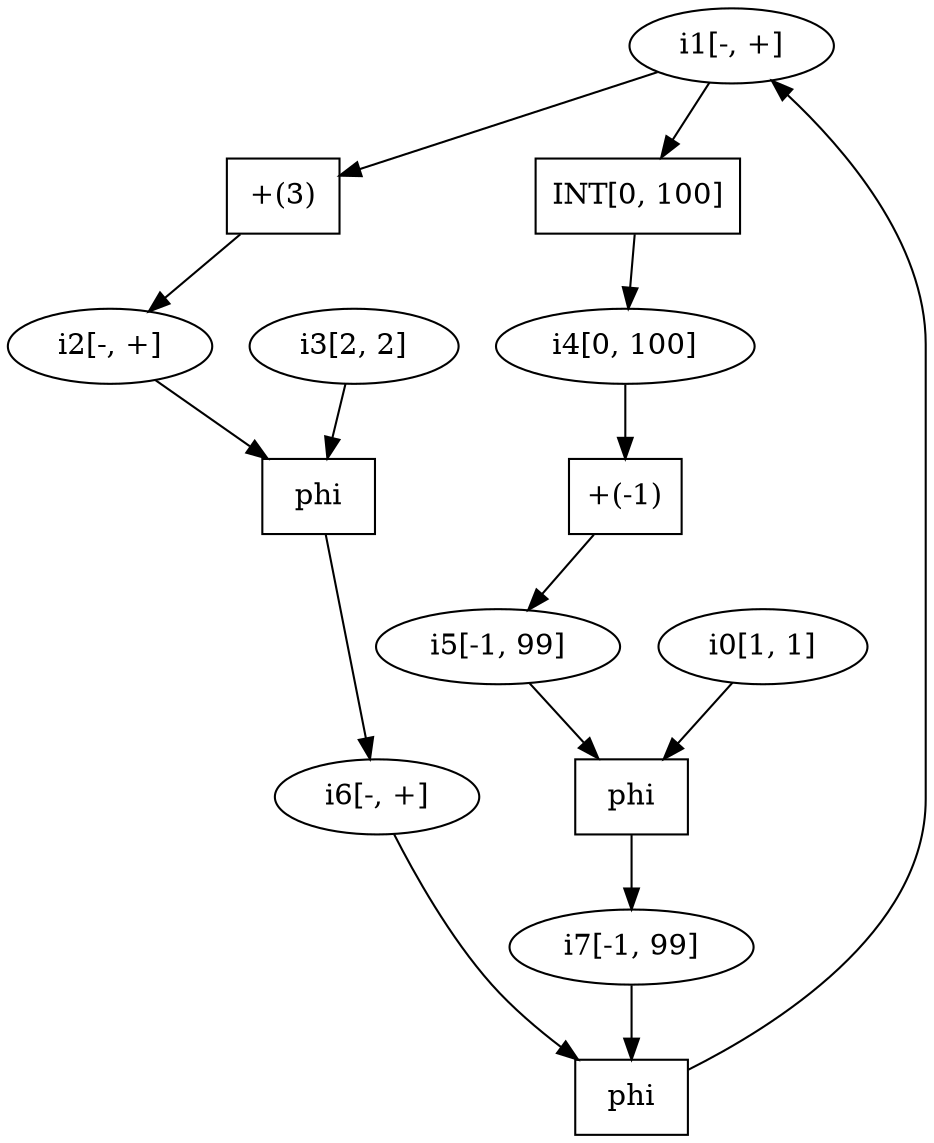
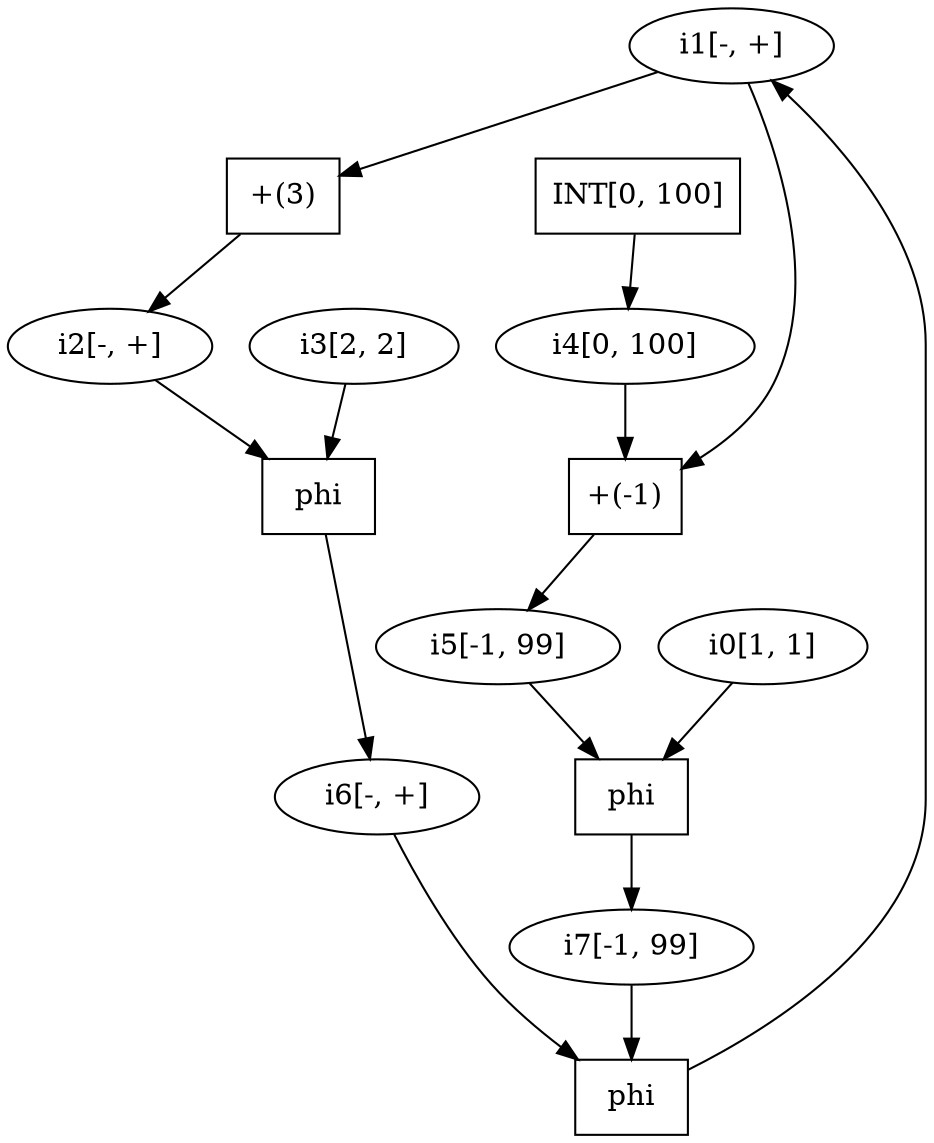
edge "i1[-, +]" -> "INT[0, 100]": now "i1[-, +]" -> "+(-1)"
